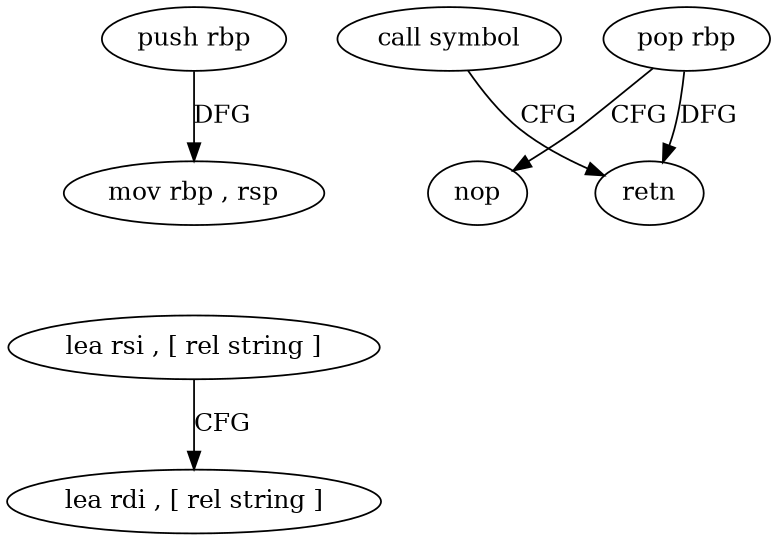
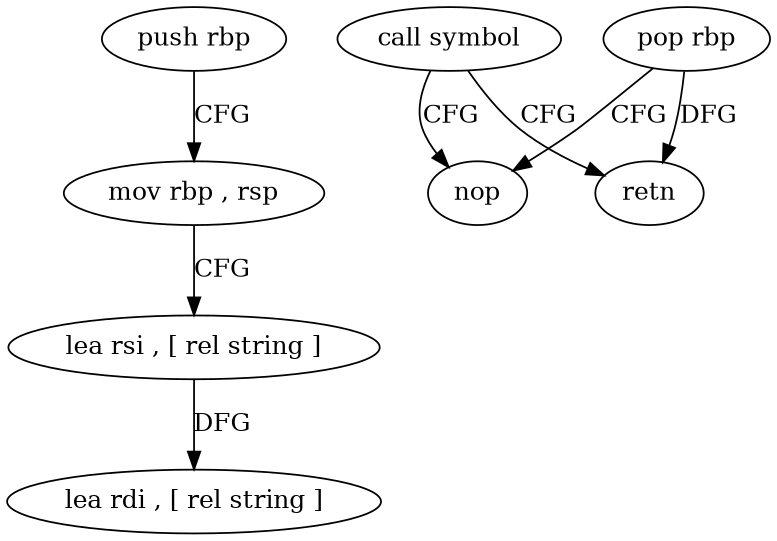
edge "call symbol" -> "nop": added, label "CFG"
edge "push rbp" -> "mov rbp , rsp": label "DFG" -> "CFG"
edge "mov rbp , rsp" -> "lea rsi , [ rel string ]": added, label "CFG"
edge "lea rsi , [ rel string ]" -> "lea rdi , [ rel string ]": label "CFG" -> "DFG"
